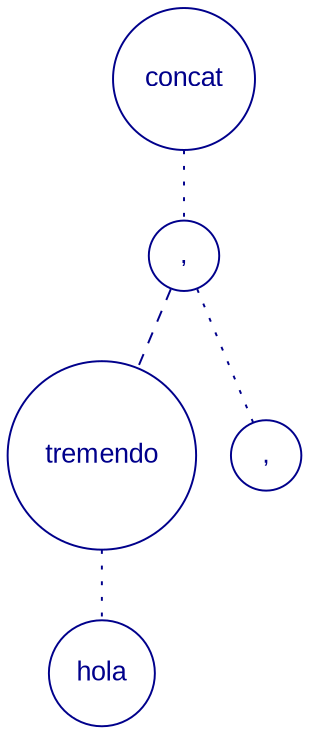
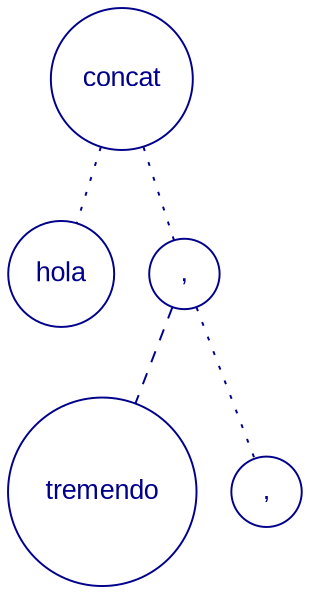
edge "tremendo" -- "hola": now "concat" -- "hola"
